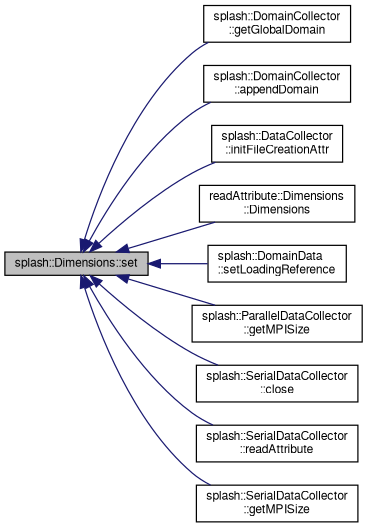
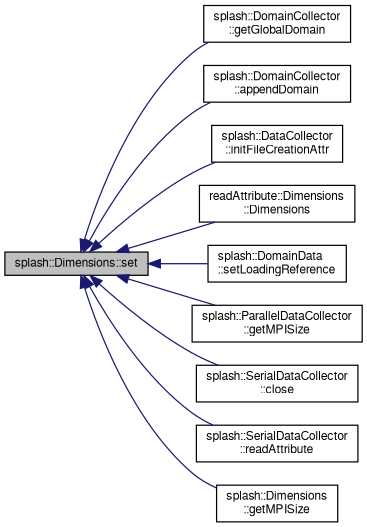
node "splash::SerialDataCollector ::getMPISize": label "splash::SerialDataCollector ::getMPISize" -> "splash::Dimensions ::getMPISize"
